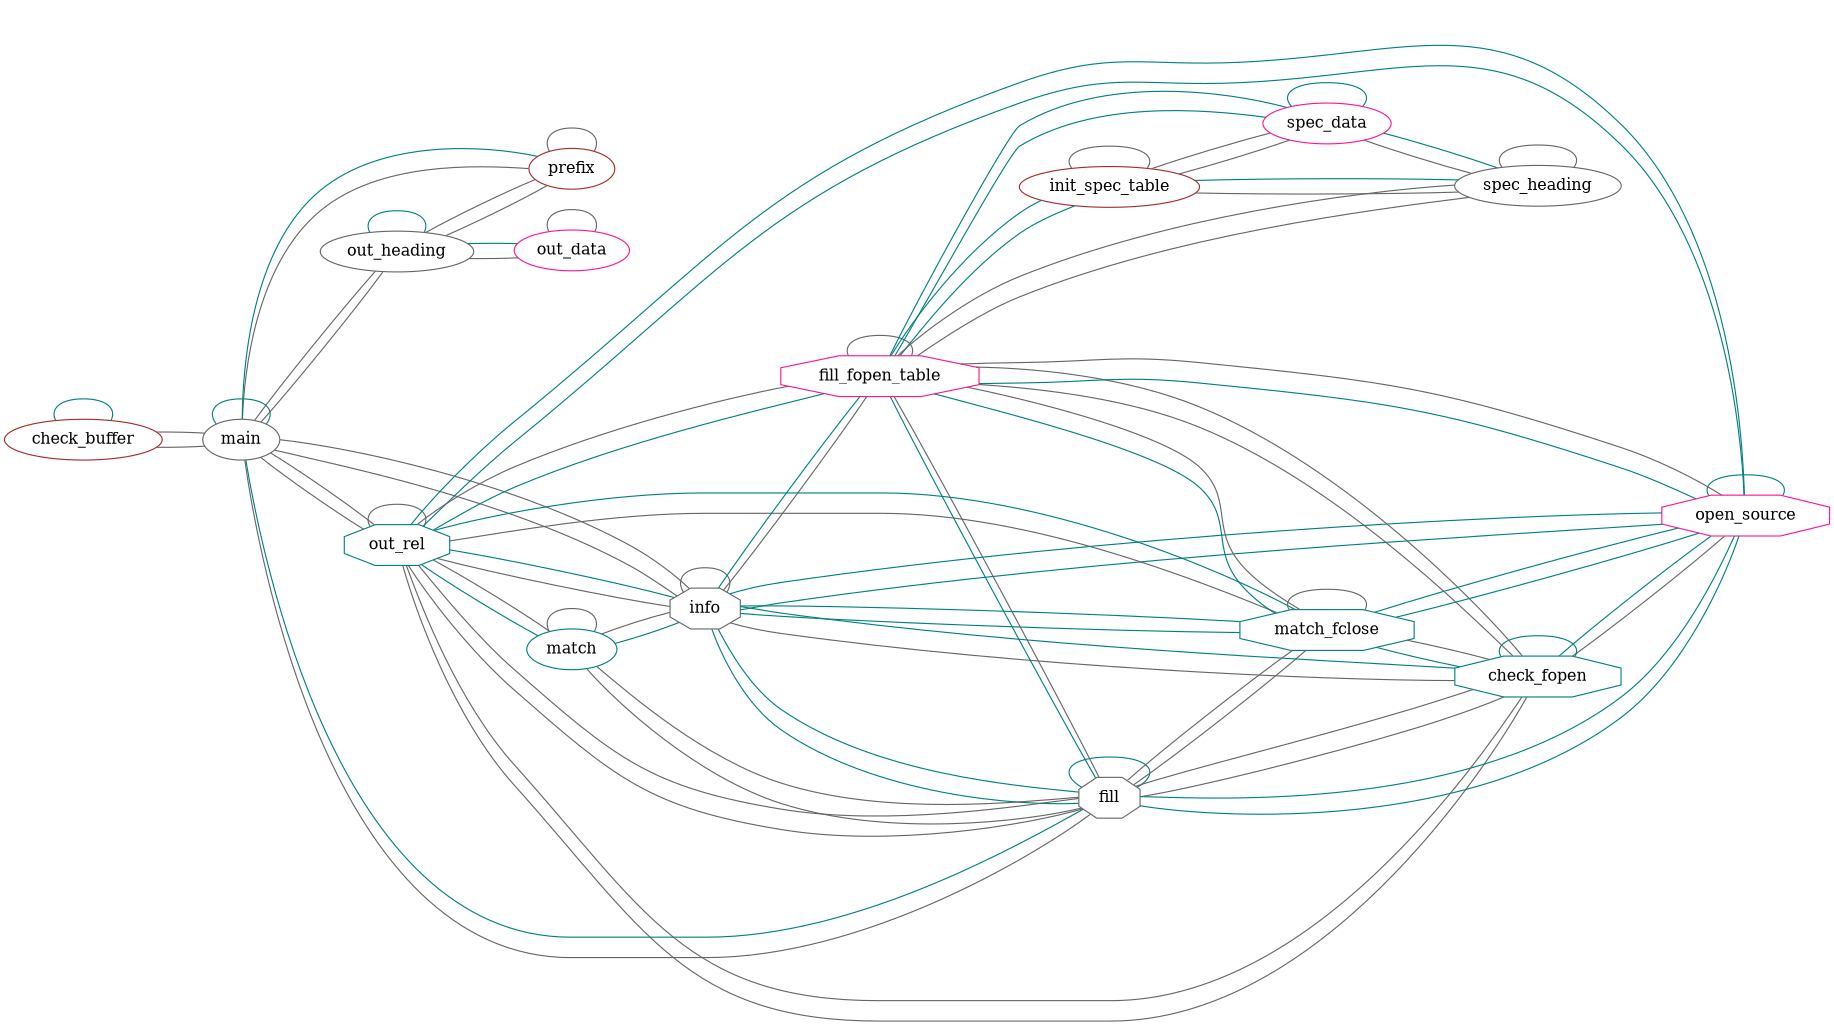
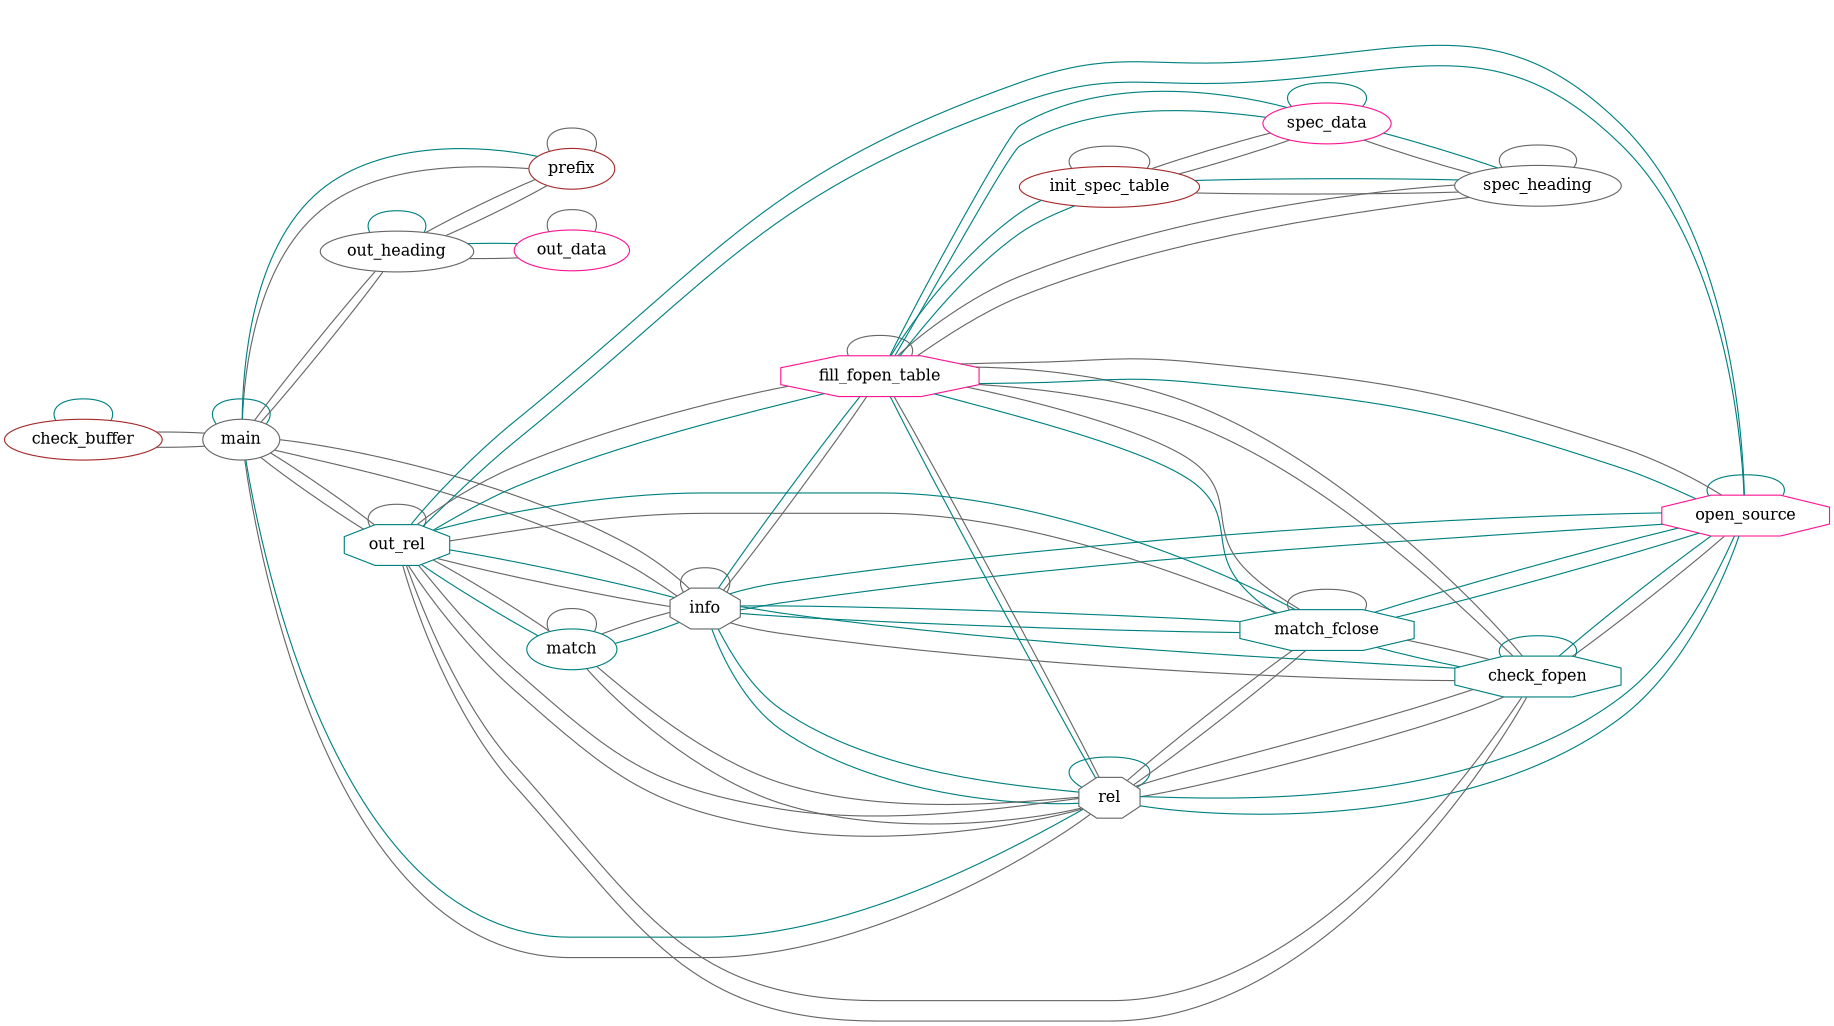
node "fill": label "fill" -> "rel"
